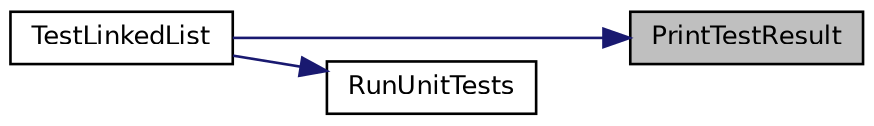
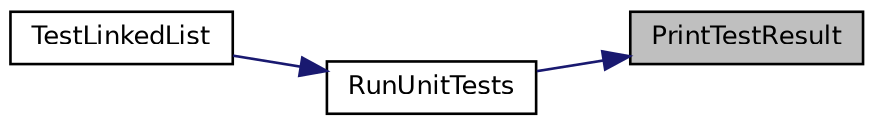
edge "TestLinkedList" -> "PrintTestResult": now "RunUnitTests" -> "PrintTestResult"
